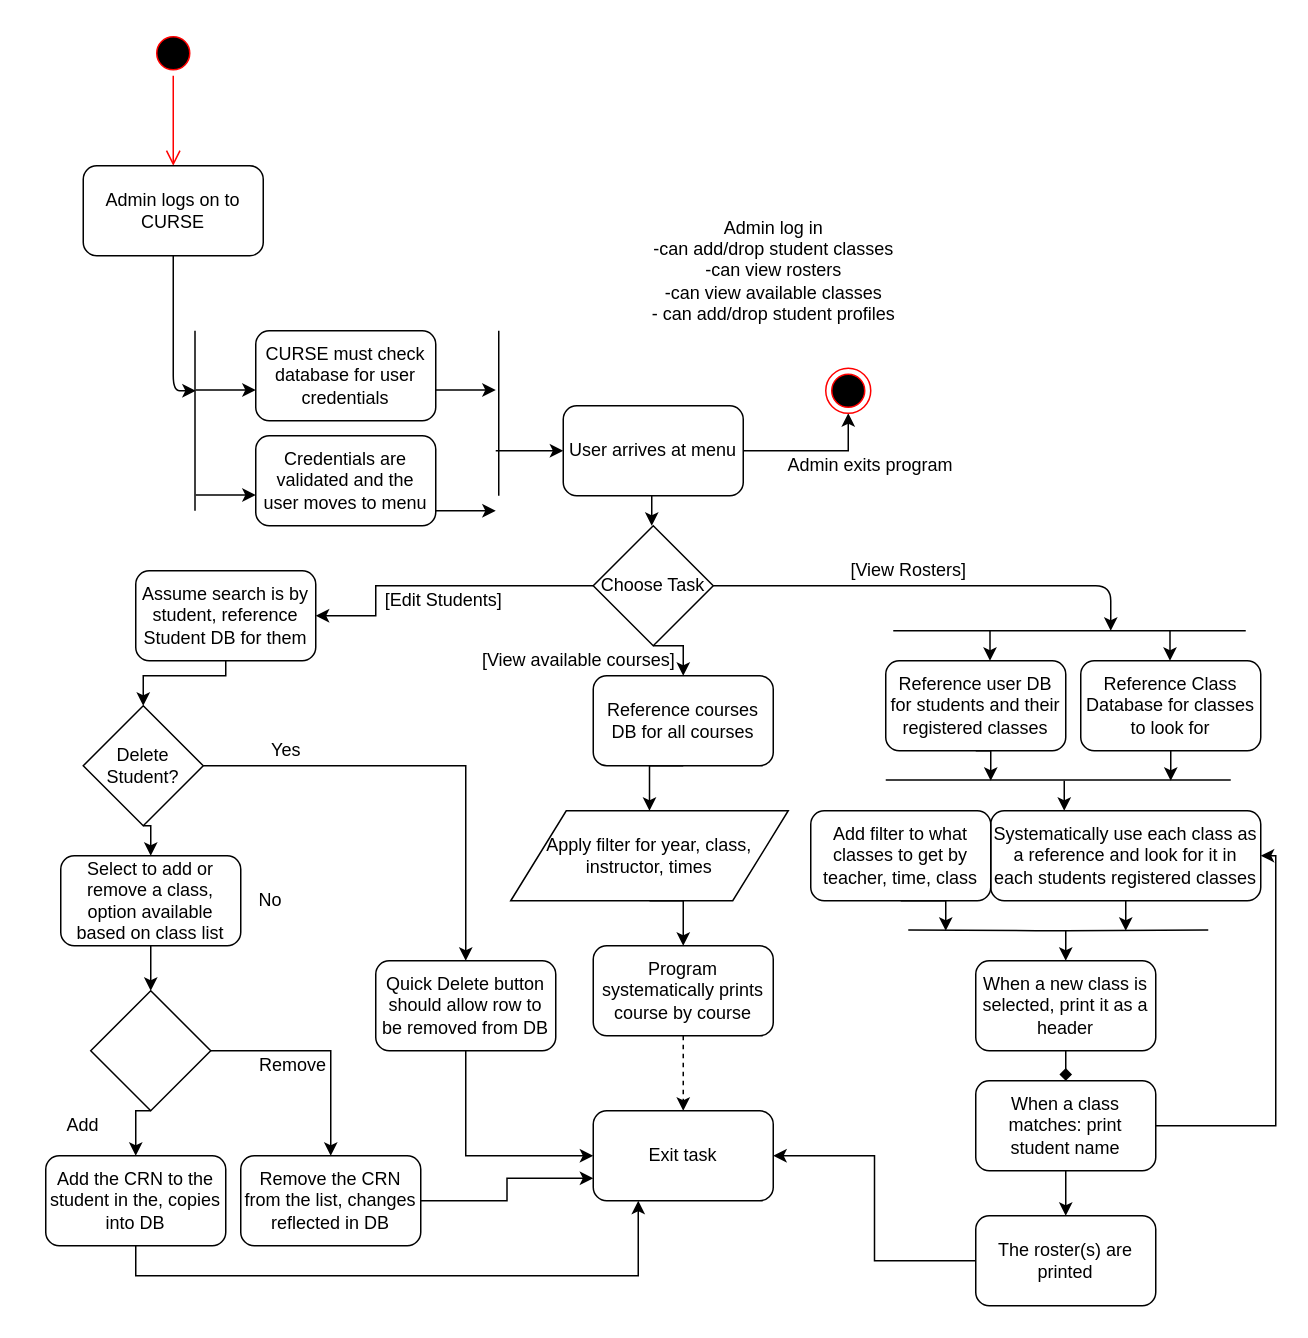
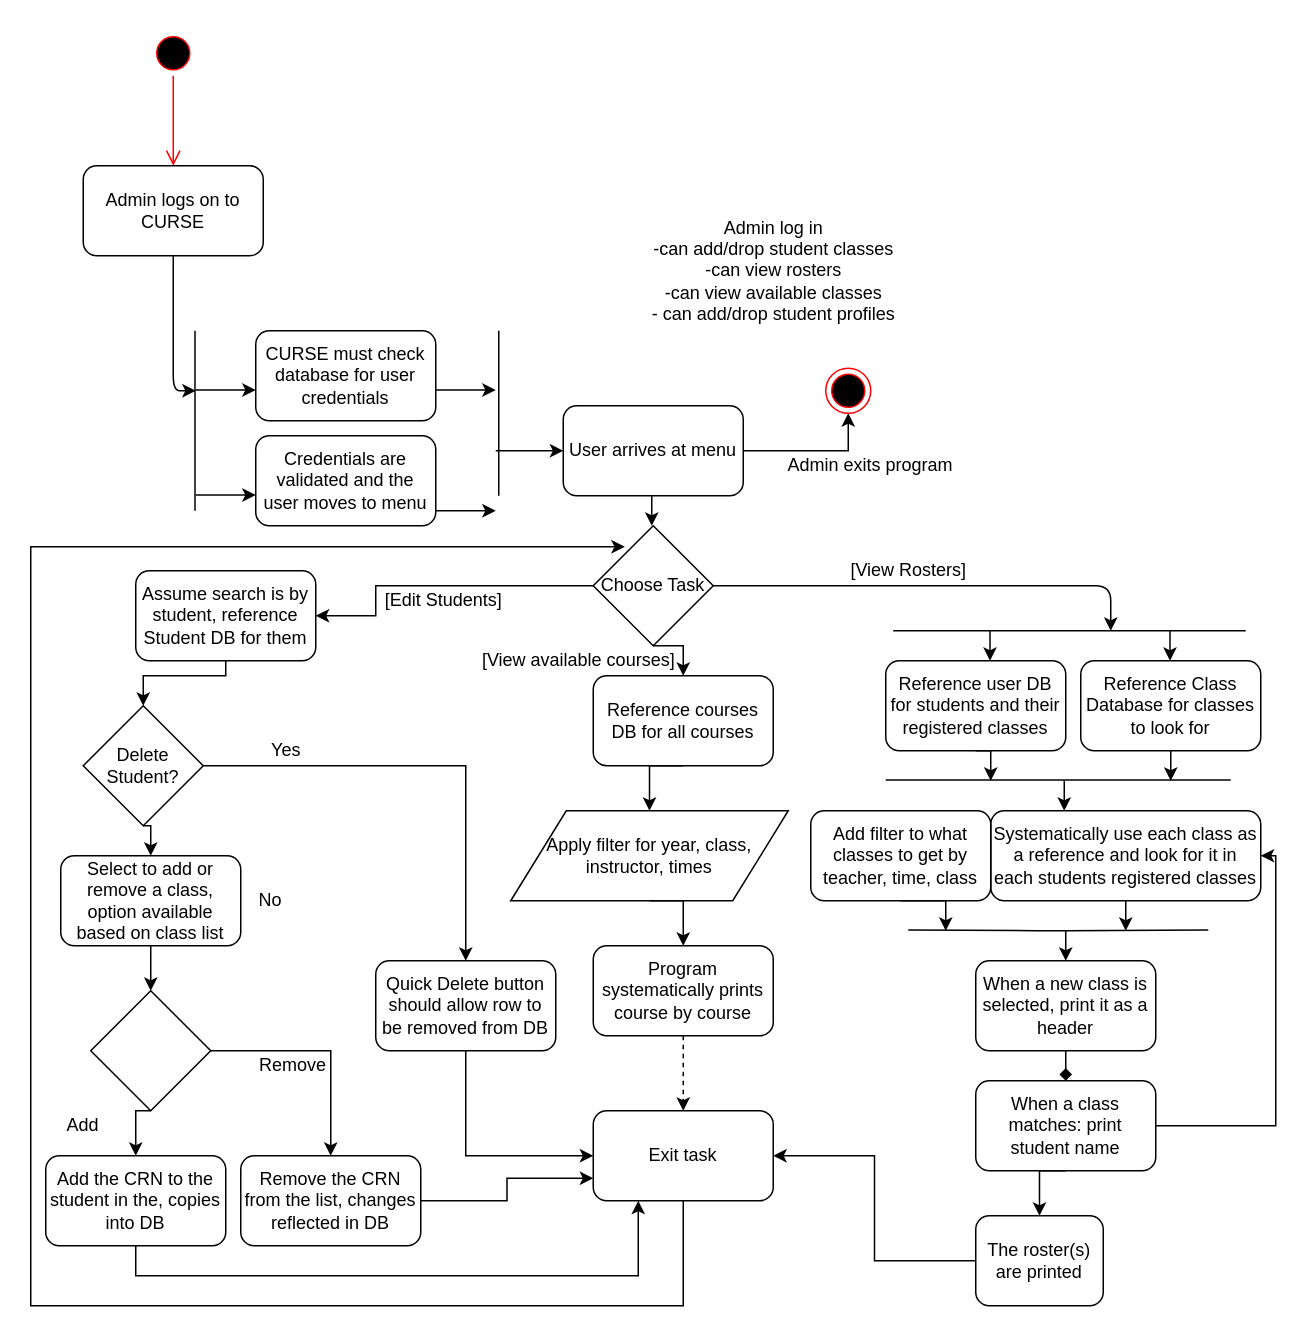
edge "Exit task" -> "Choose Task": added
node "The roster(s) are printed": size 180x90 -> 128x90
